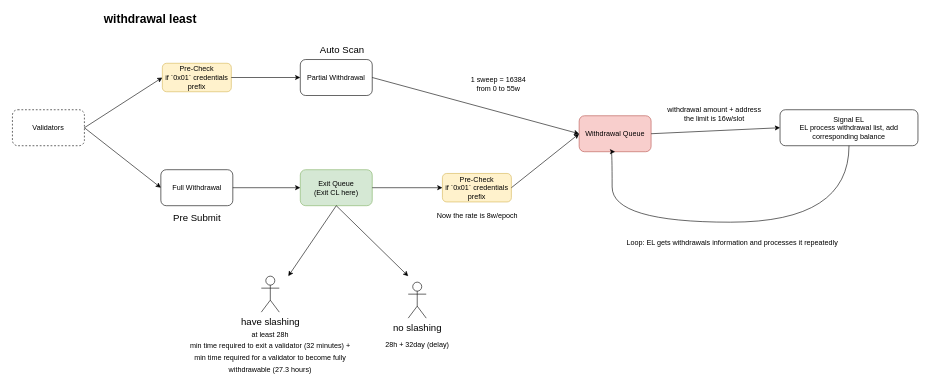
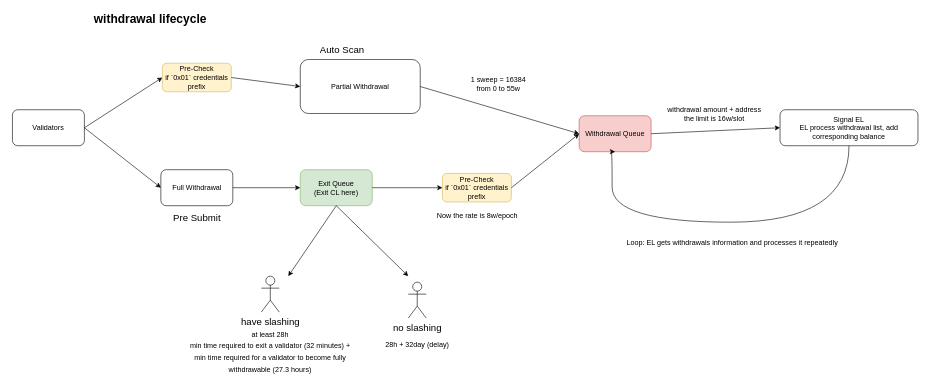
node "withdrawal least": label "withdrawal least" -> "withdrawal lifecycle"
node "Partial Withdrawal": size 72x36 -> 120x54
node "Validators": style dashed -> solid
